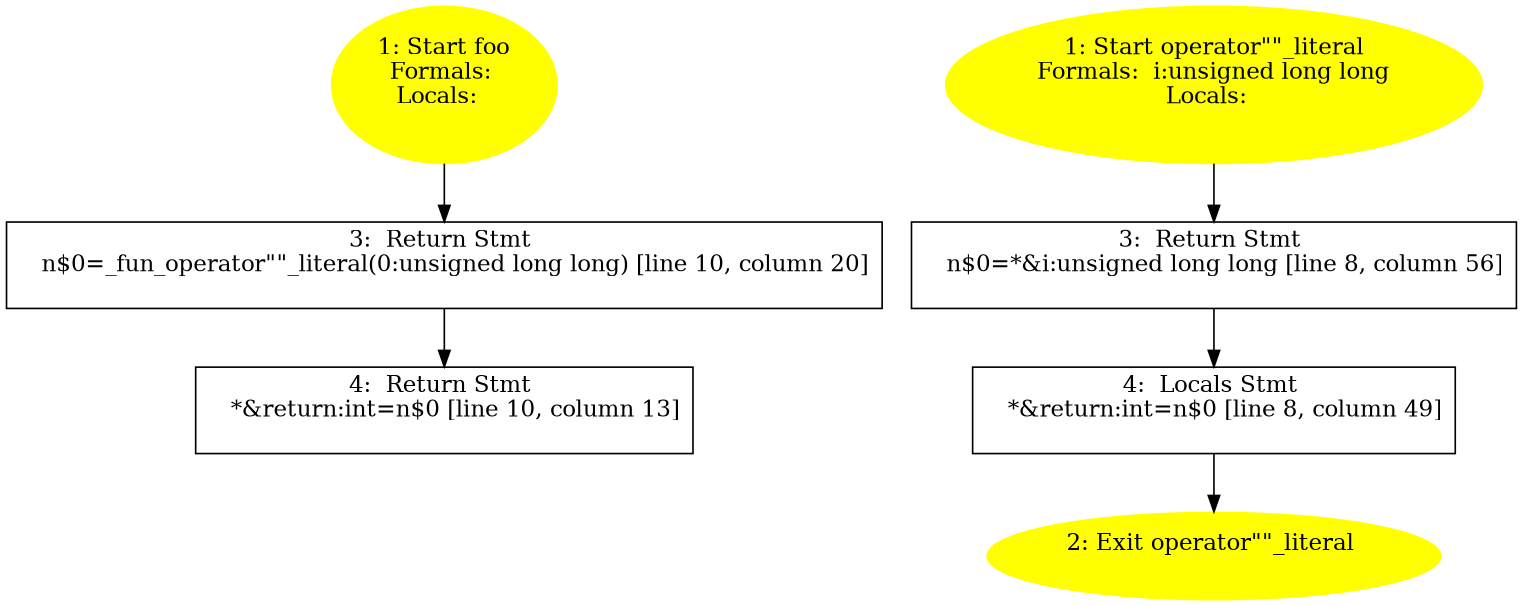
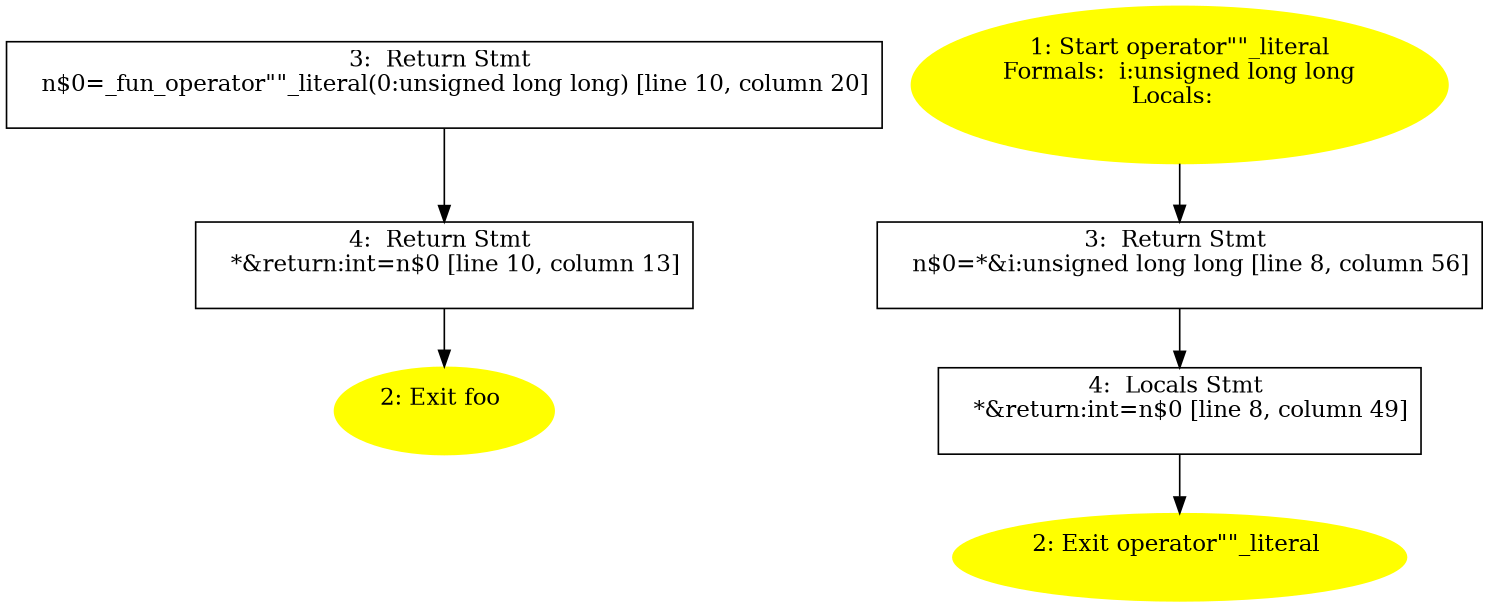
node "1: Start foo Formals: Locals:": removed
node "2: Exit foo": added
